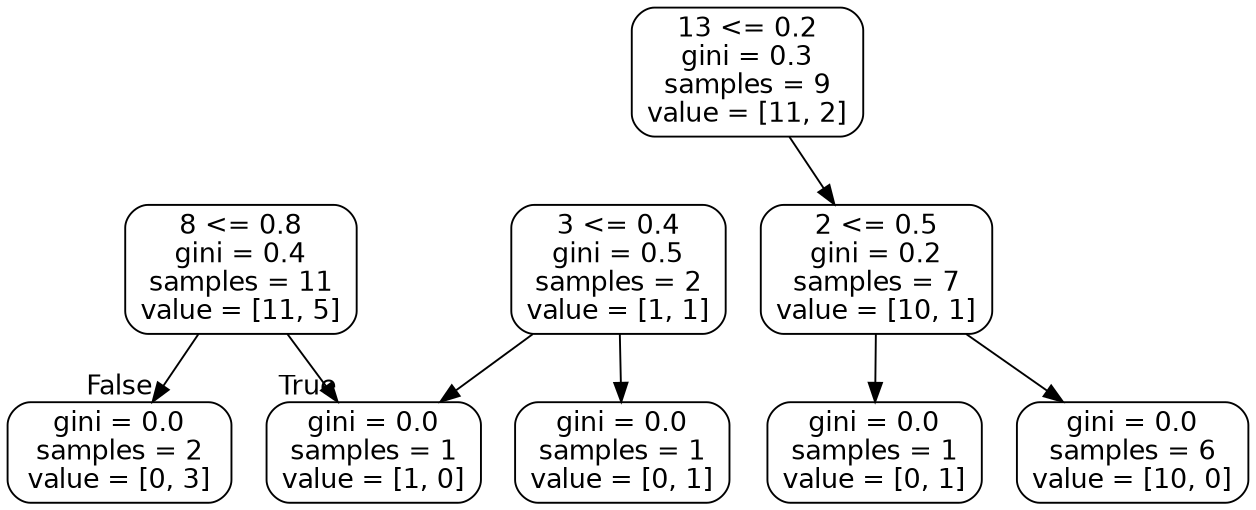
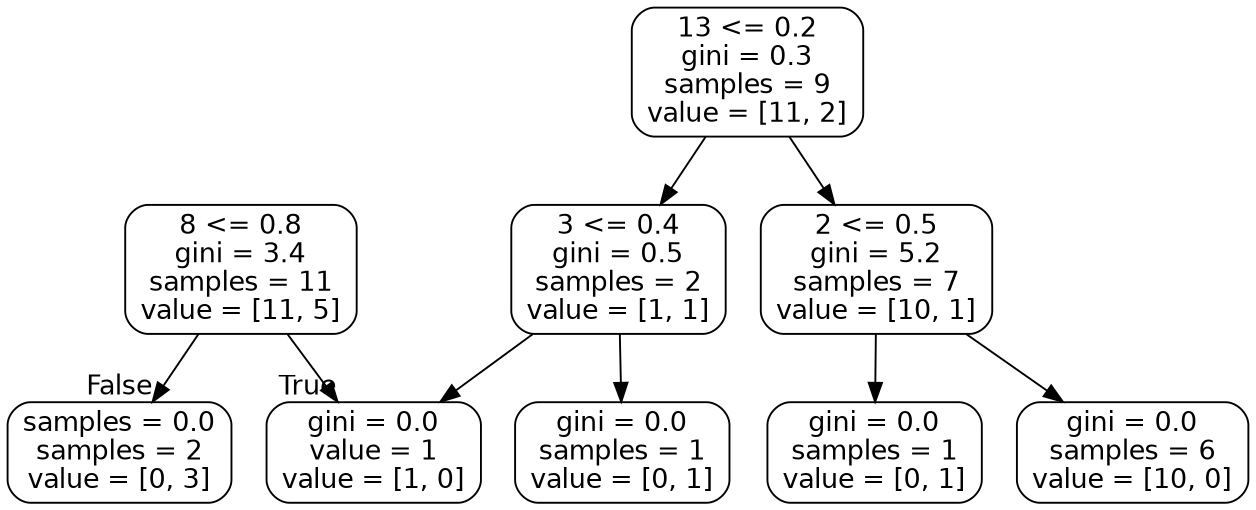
edge "13 <= 0.2 gini = 0.3 samples = 9 value = [11, 2]" -> "3 <= 0.4 gini = 0.5 samples = 2 value = [1, 1]": added
node "8 <= 0.8 gini = 0.4 samples = 11 value = [11, 5]": label "8 <= 0.8 gini = 0.4 samples = 11 value = [11, 5]" -> "8 <= 0.8 gini = 3.4 samples = 11 value = [11, 5]"
node "2 <= 0.5 gini = 0.2 samples = 7 value = [10, 1]": label "2 <= 0.5 gini = 0.2 samples = 7 value = [10, 1]" -> "2 <= 0.5 gini = 5.2 samples = 7 value = [10, 1]"
node "gini = 0.0 samples = 2 value = [0, 3]": label "gini = 0.0 samples = 2 value = [0, 3]" -> "samples = 0.0 samples = 2 value = [0, 3]"
node "gini = 0.0 samples = 1 value = [1, 0]": label "gini = 0.0 samples = 1 value = [1, 0]" -> "gini = 0.0 value = 1 value = [1, 0]"
